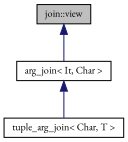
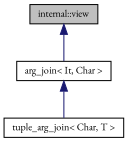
node "join::view": label "join::view" -> "internal::view"
